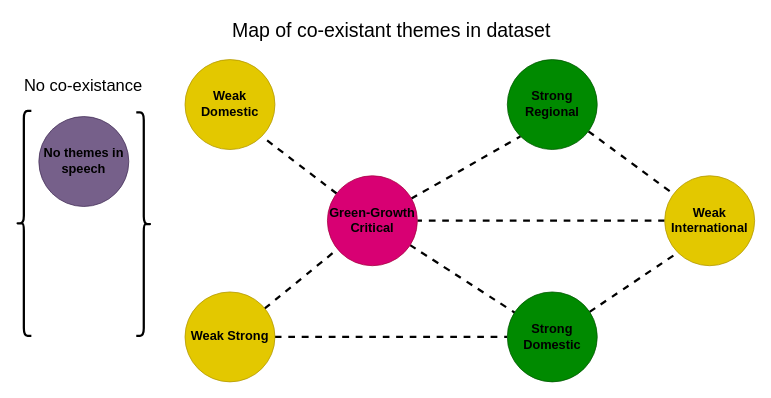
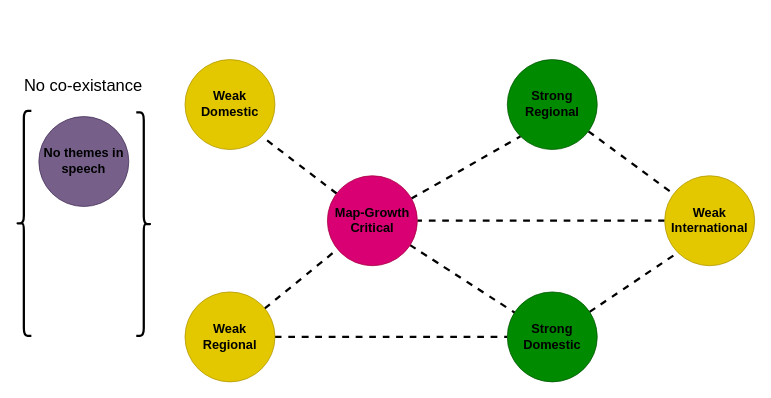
node "Map of co-existant themes in dataset": removed
node "Green-Growth Critical": label "Green-Growth Critical" -> "Map-Growth Critical"
node "Weak Strong": label "Weak Strong" -> "Weak Regional"
